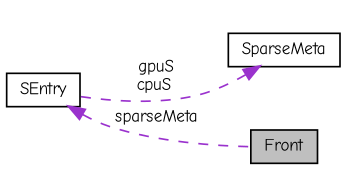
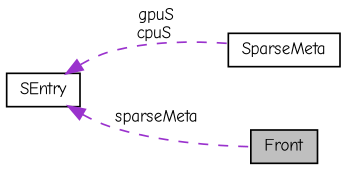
edge "SEntry" -> "SparseMeta": reversed
